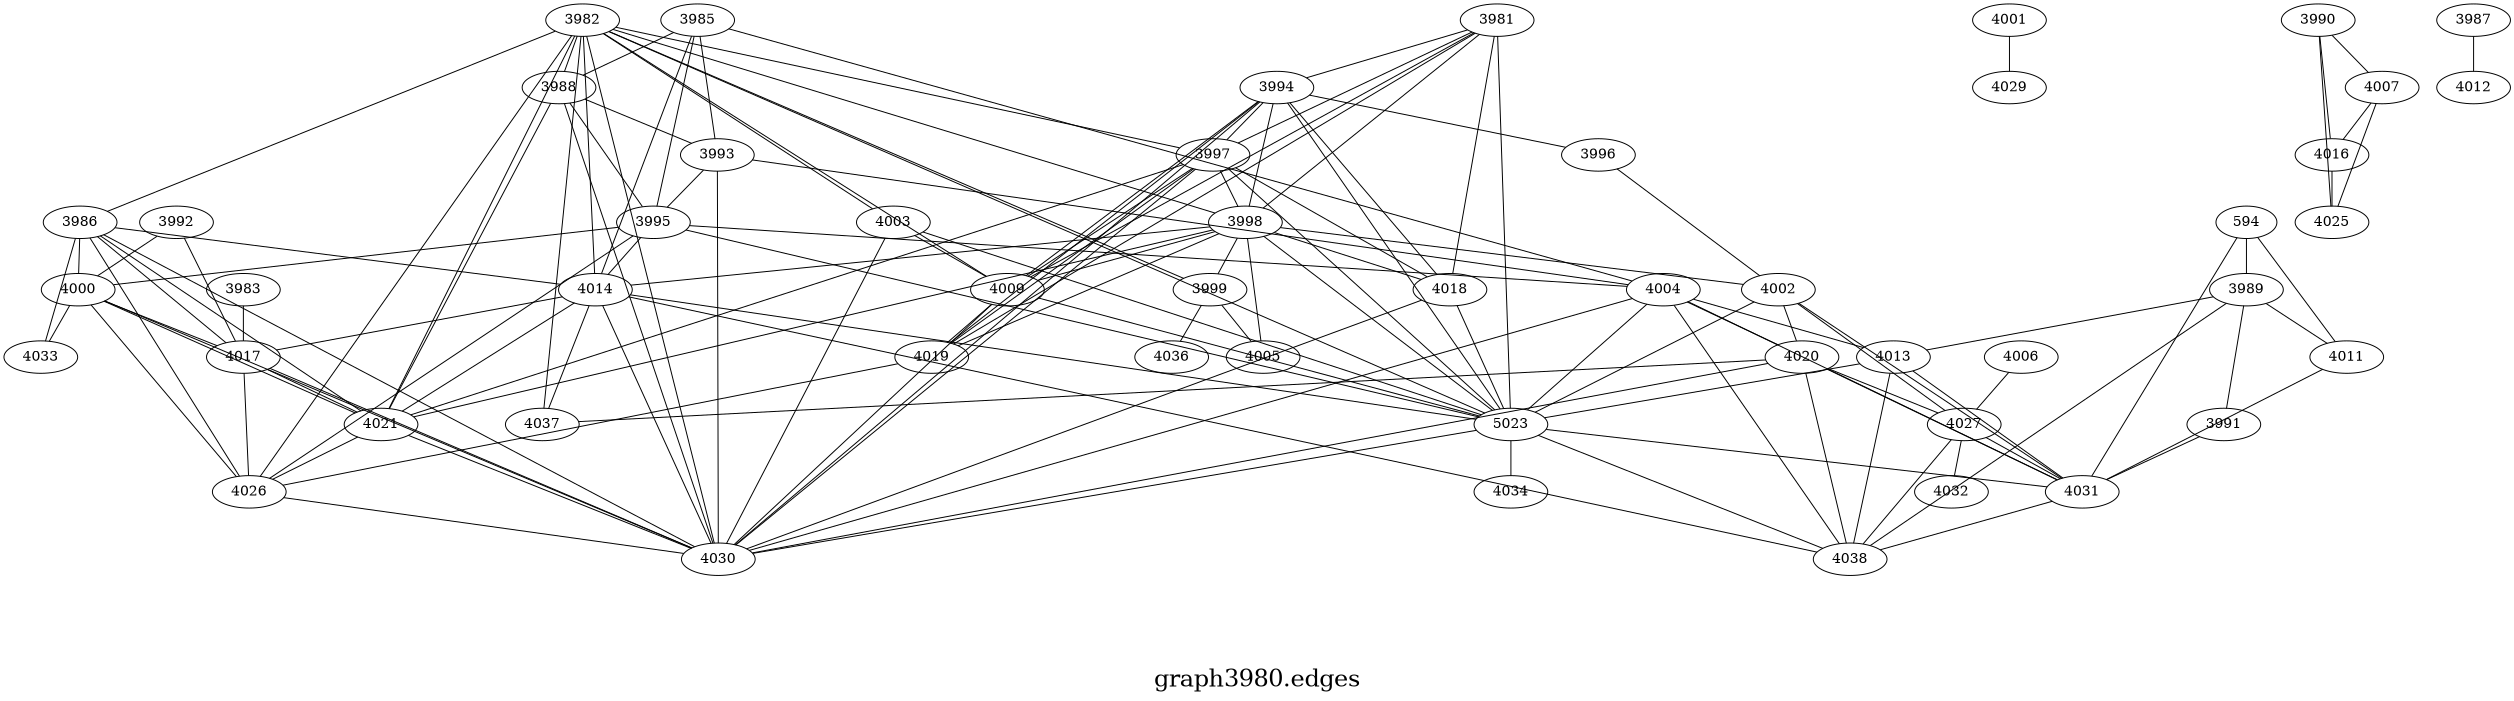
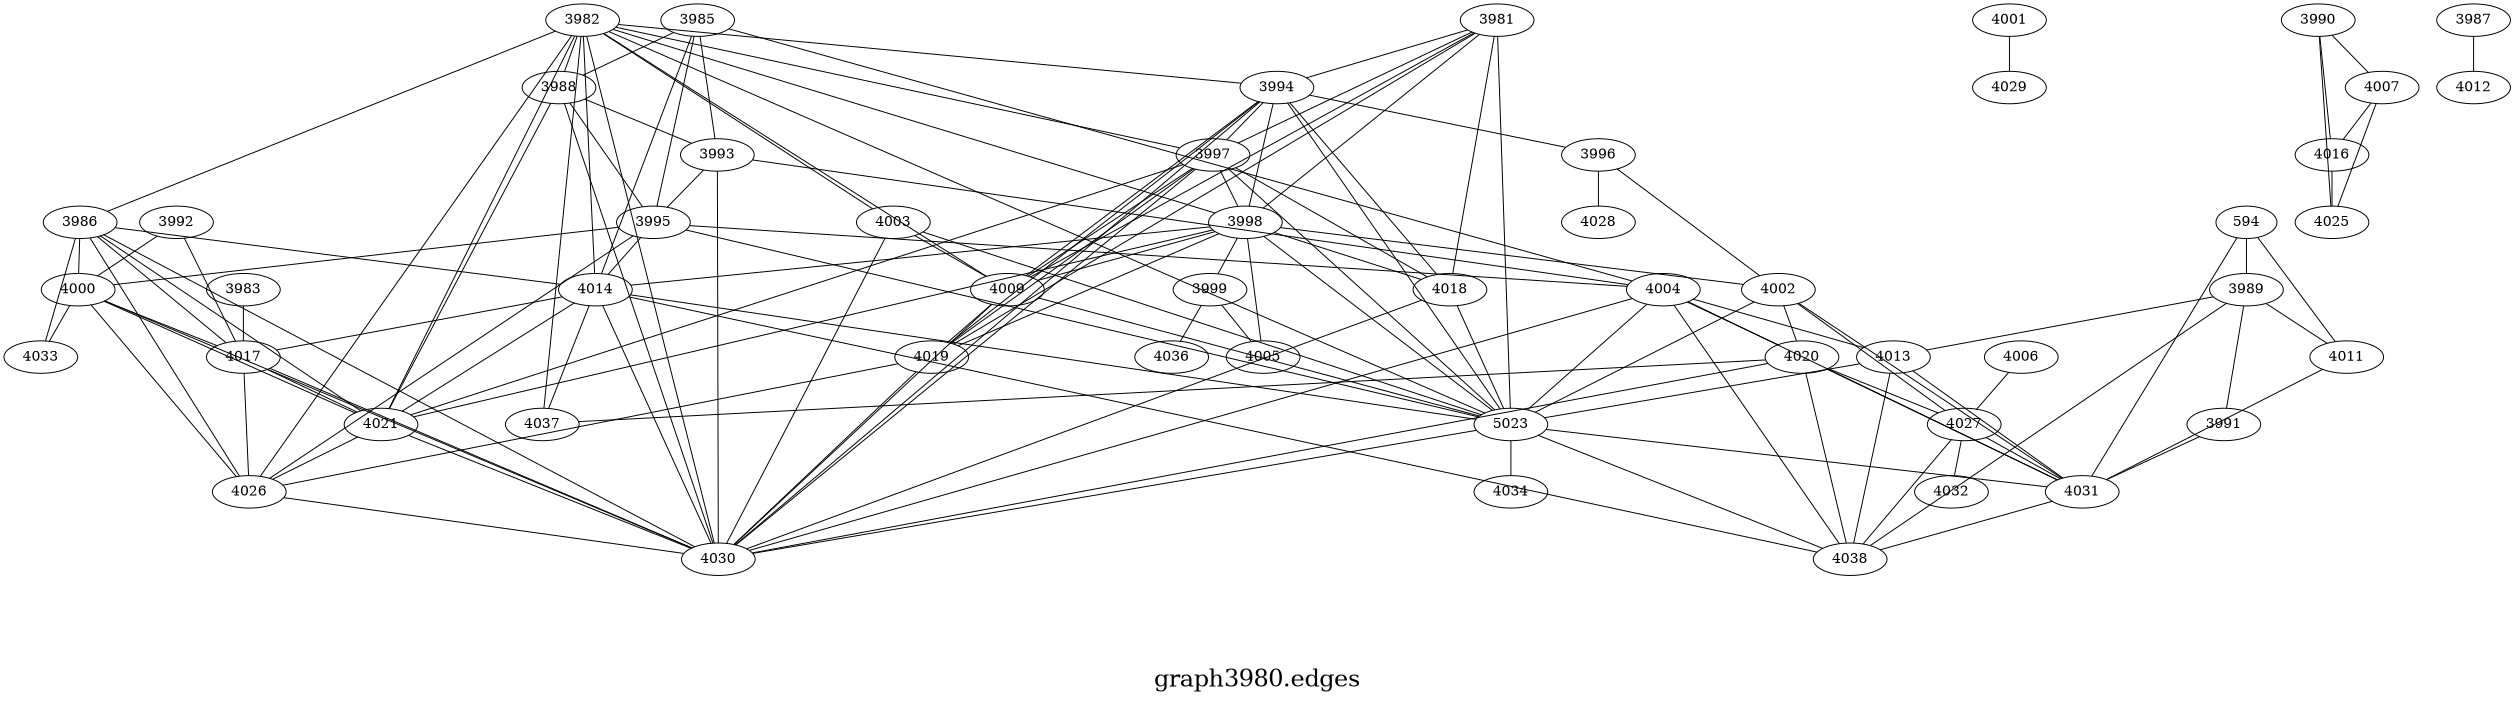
edge "3982" -- "3999": now "3982" -- "3994"
node "4028": added
edge "4019" -- "4030": added
